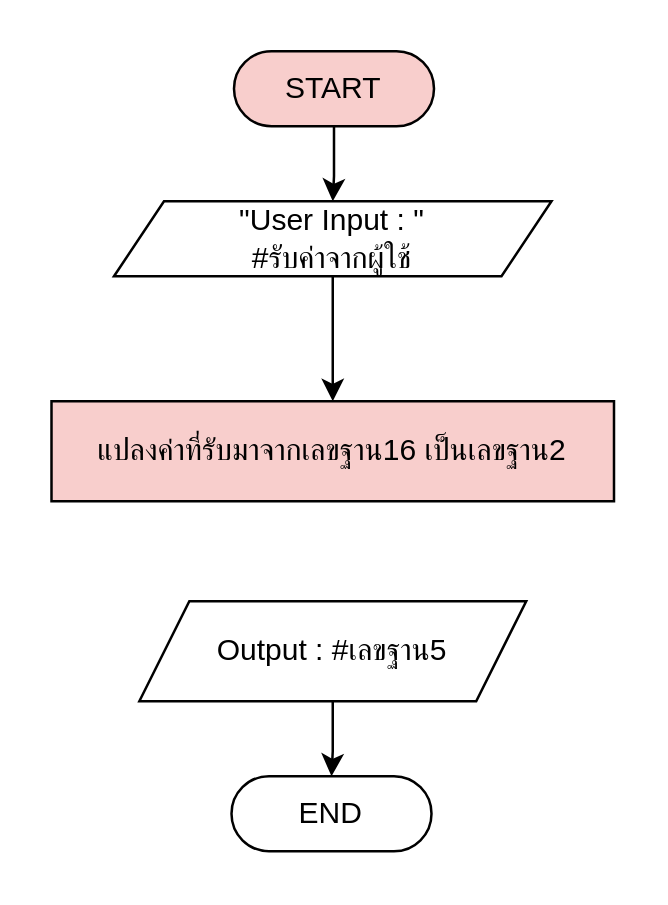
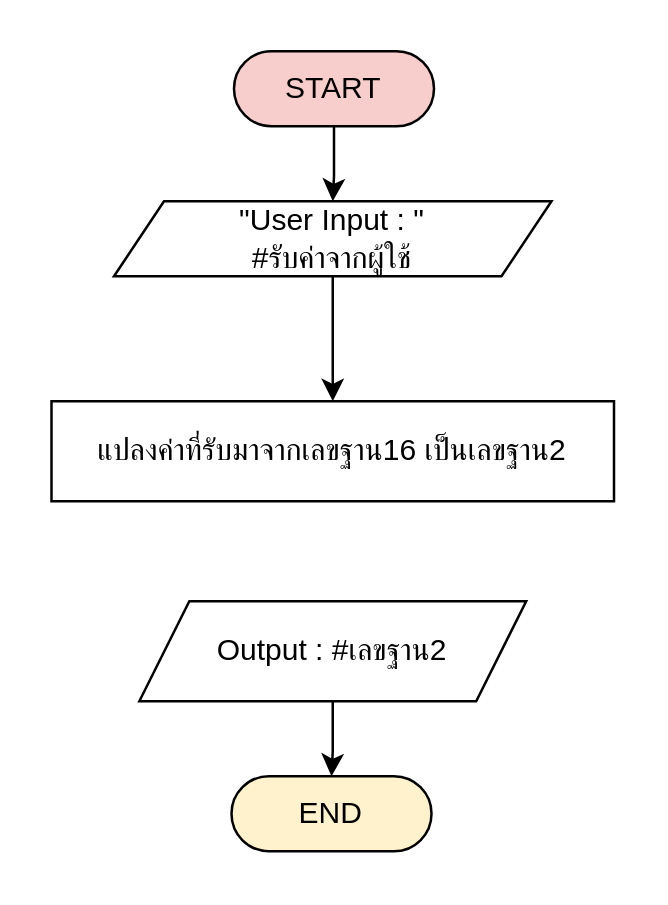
node "แปลงค่าที่รับมาจากเลขฐาน16 เป็นเลขฐาน2": fillcolor #f8cecc -> #ffffff
node "Output : #เลขฐาน5": label "Output : #เลขฐาน5" -> "Output : #เลขฐาน2"
node "END": fillcolor #ffffff -> #fff2cc
